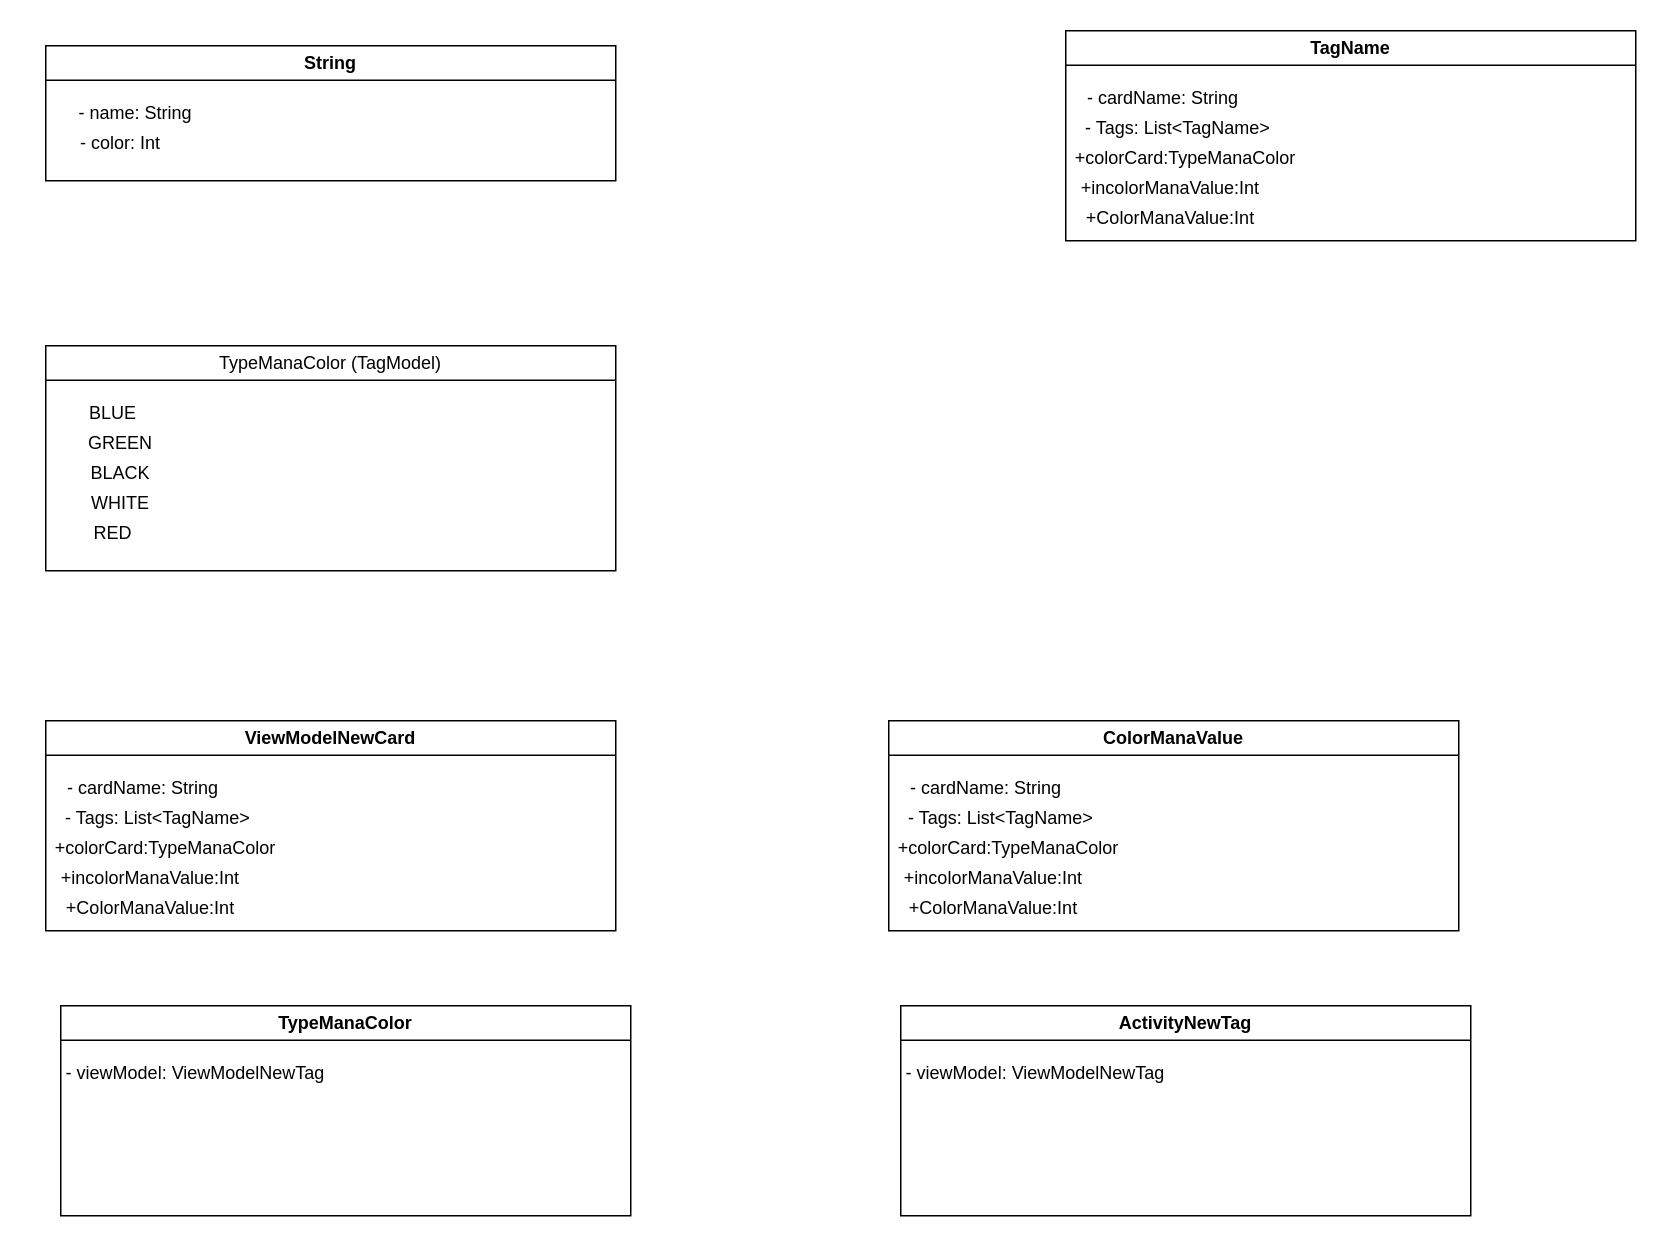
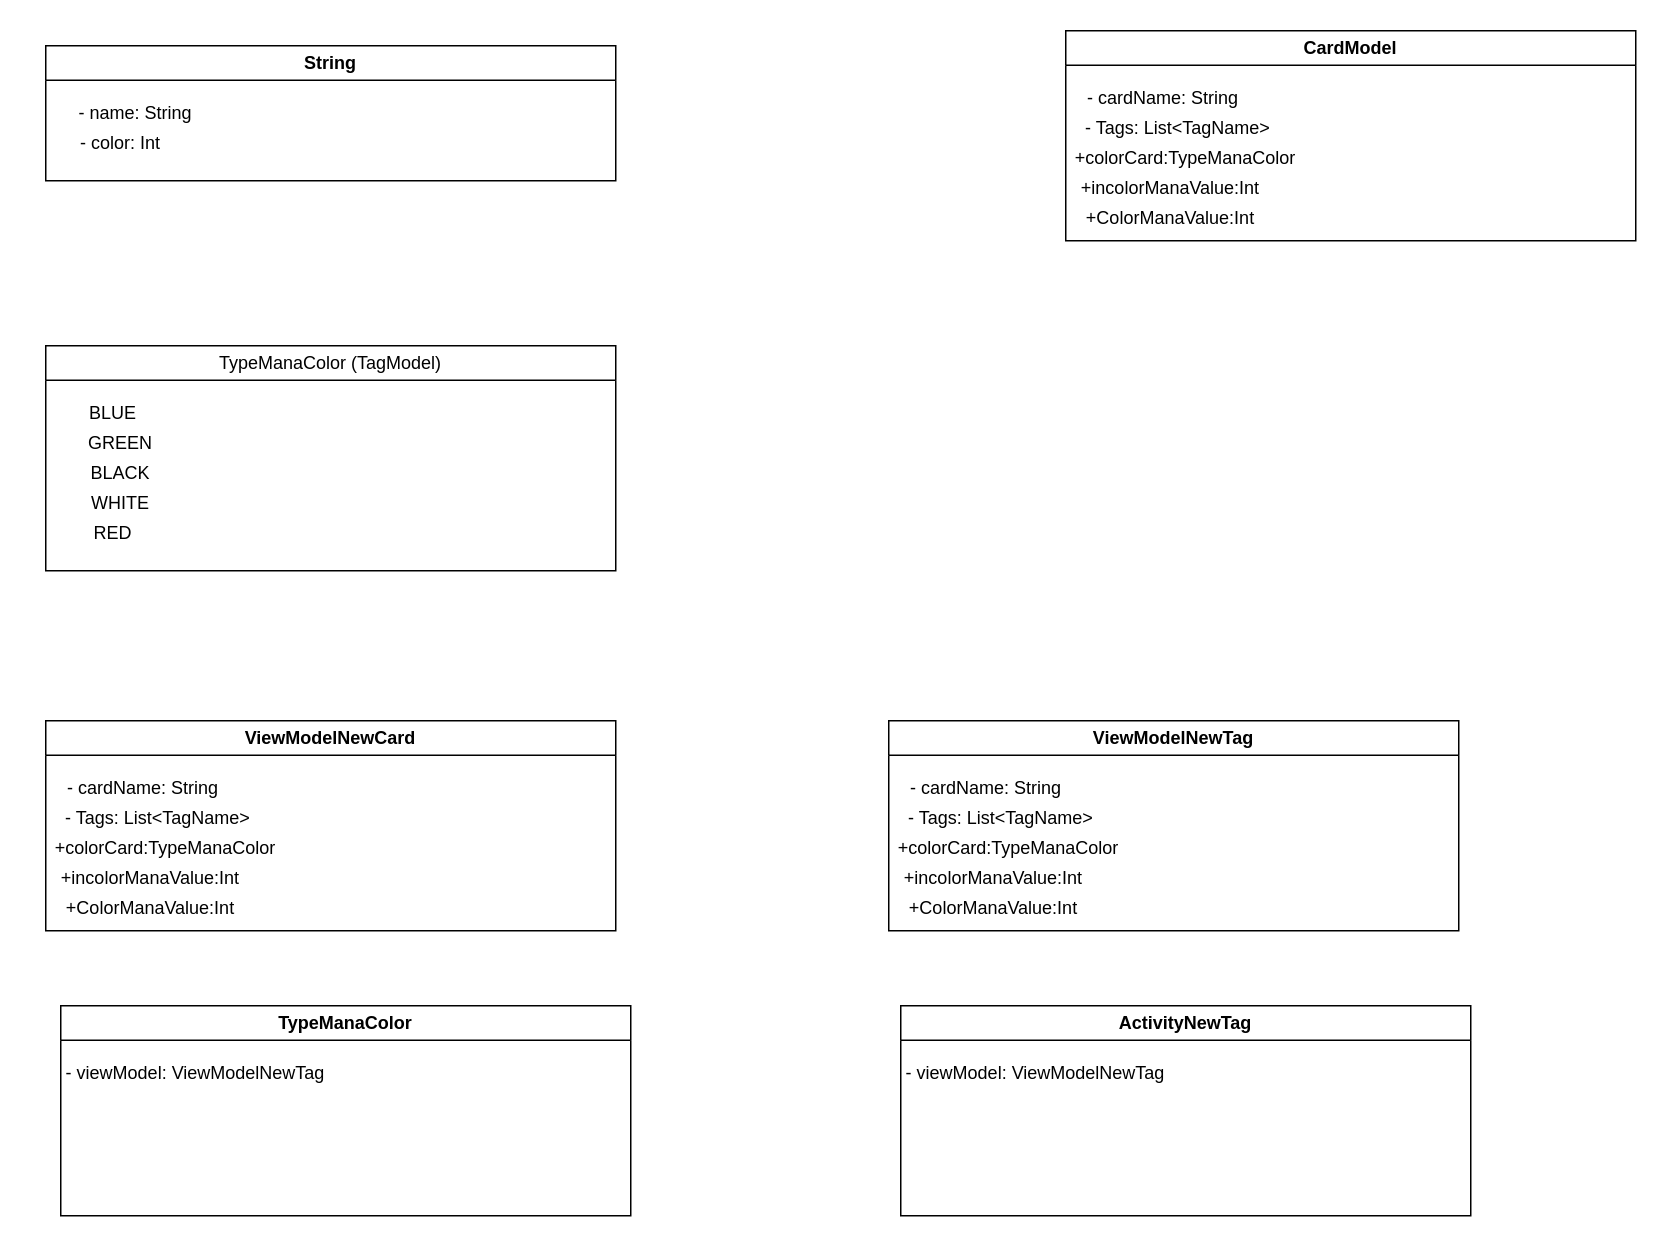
node "TagName": label "TagName" -> "CardModel"
node "ColorManaValue": label "ColorManaValue" -> "ViewModelNewTag"
